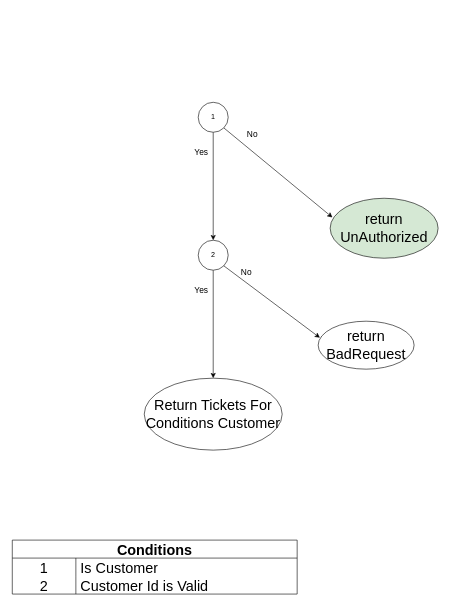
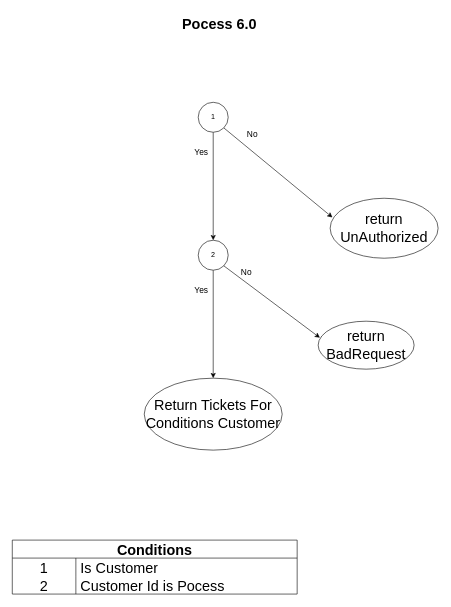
node "Pocess 6.0": added
node "return UnAuthorized": fillcolor #d5e8d4 -> #ffffff
node "Customer Id is Valid": label "Customer Id is Valid" -> "Customer Id is Pocess"
